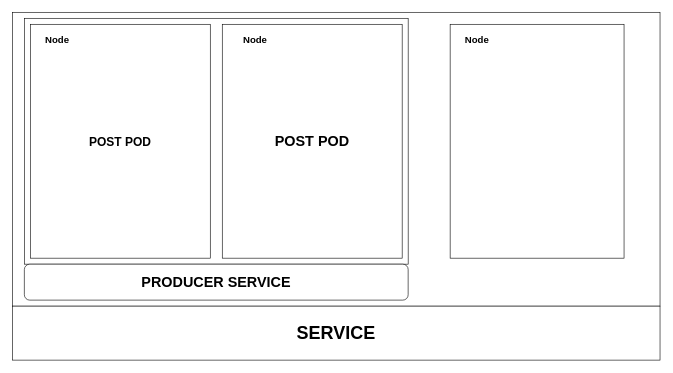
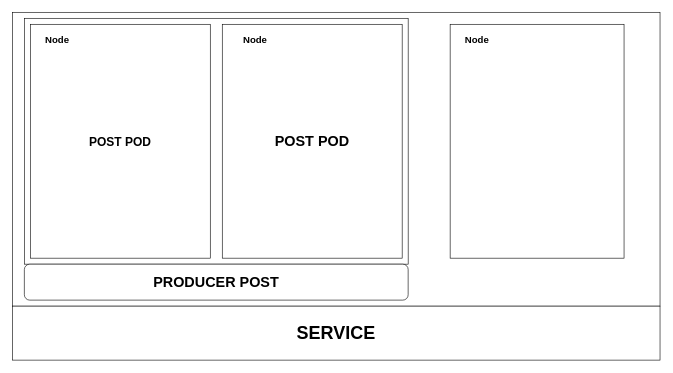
node "PRODUCER SERVICE": label "PRODUCER SERVICE" -> "PRODUCER POST"
